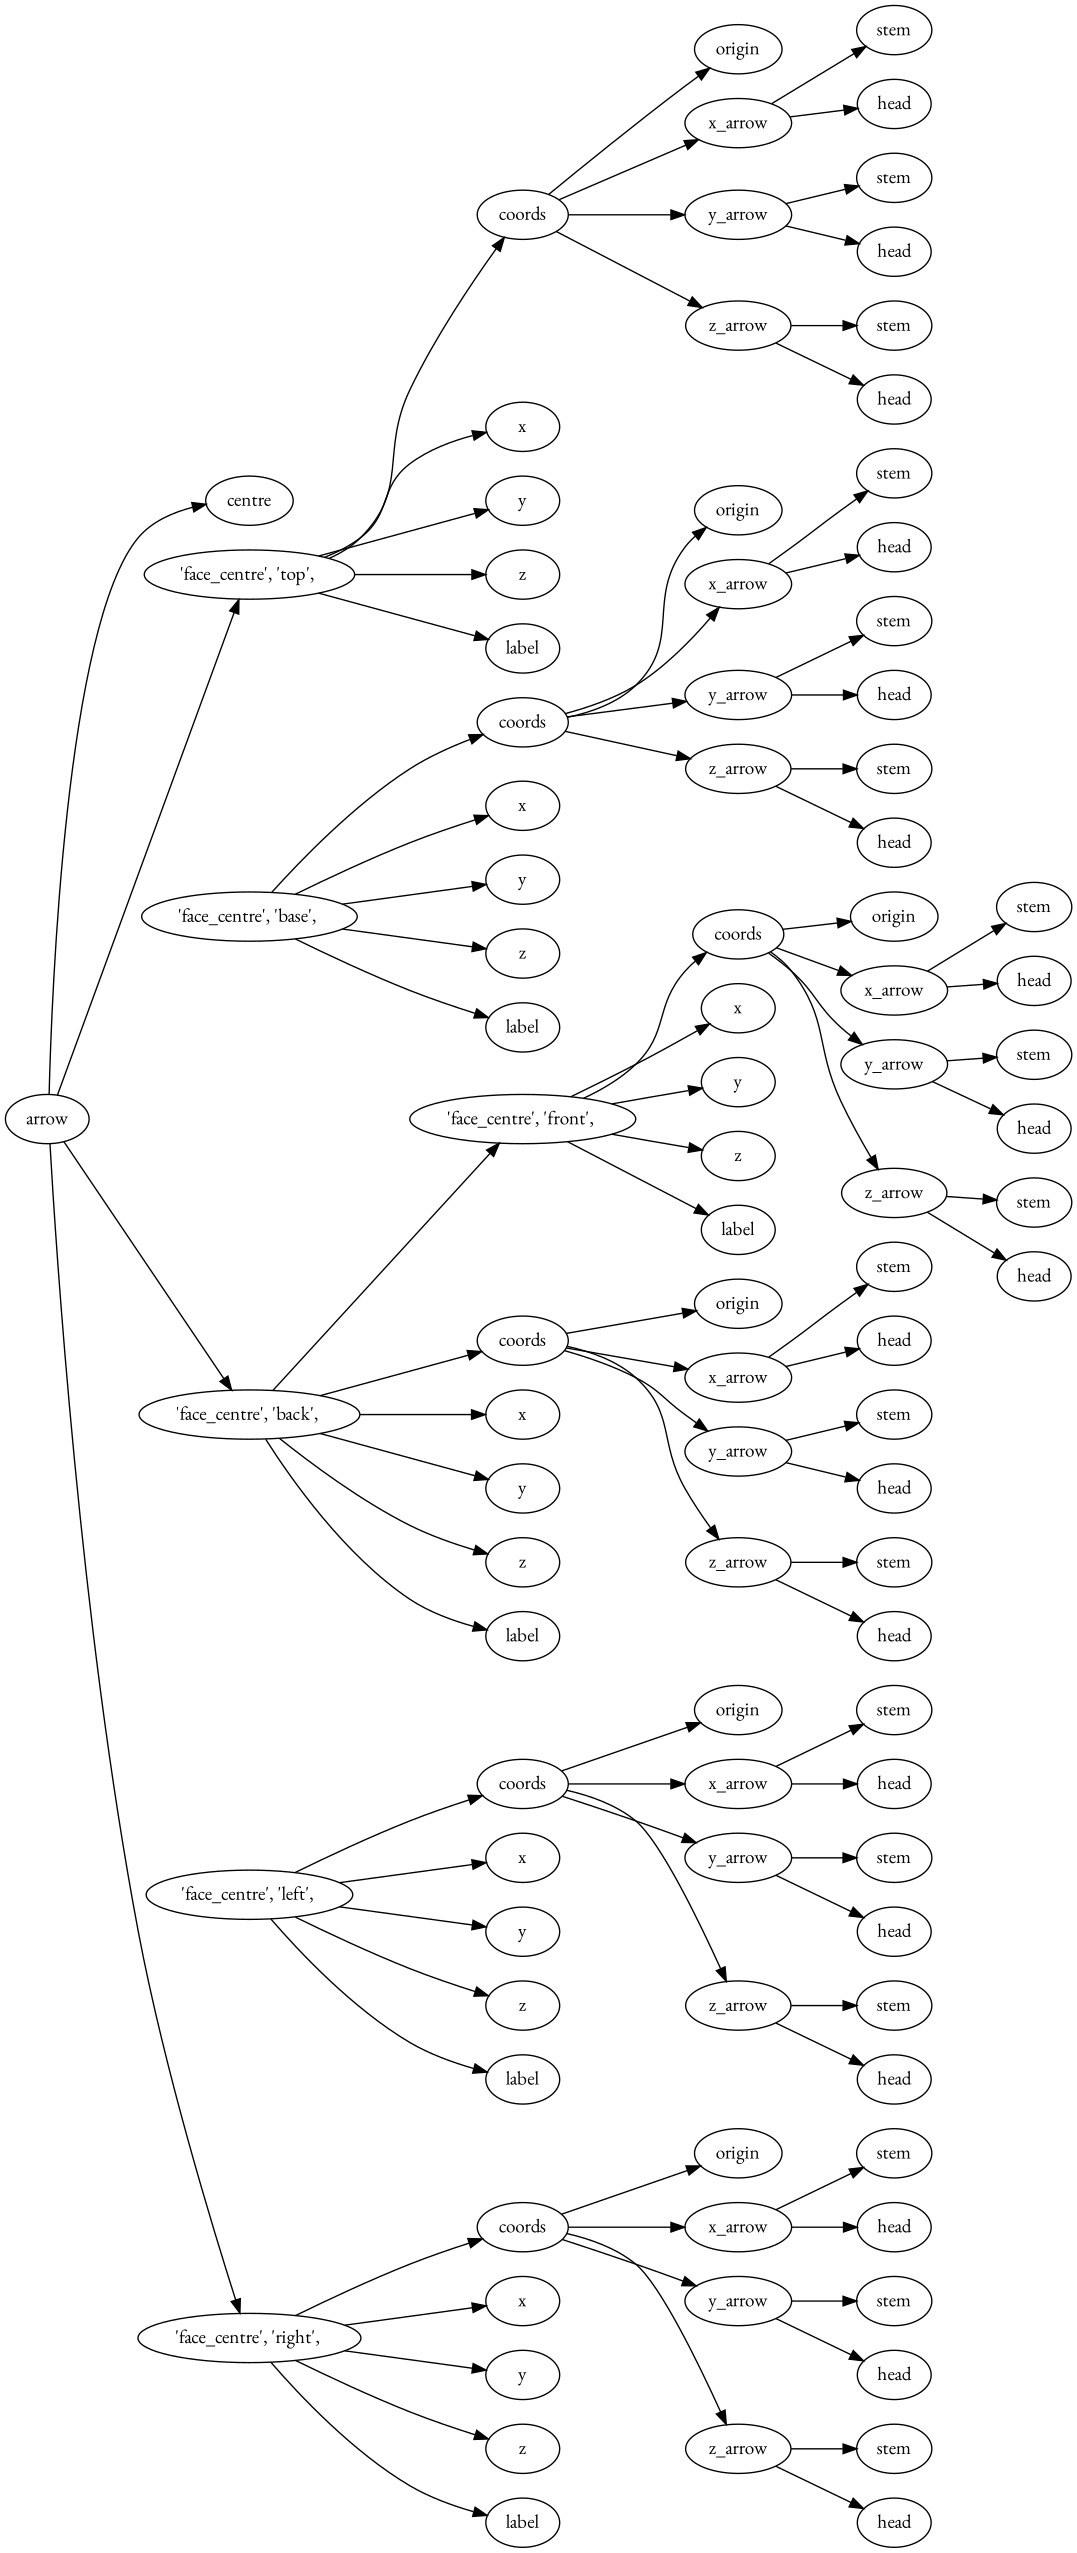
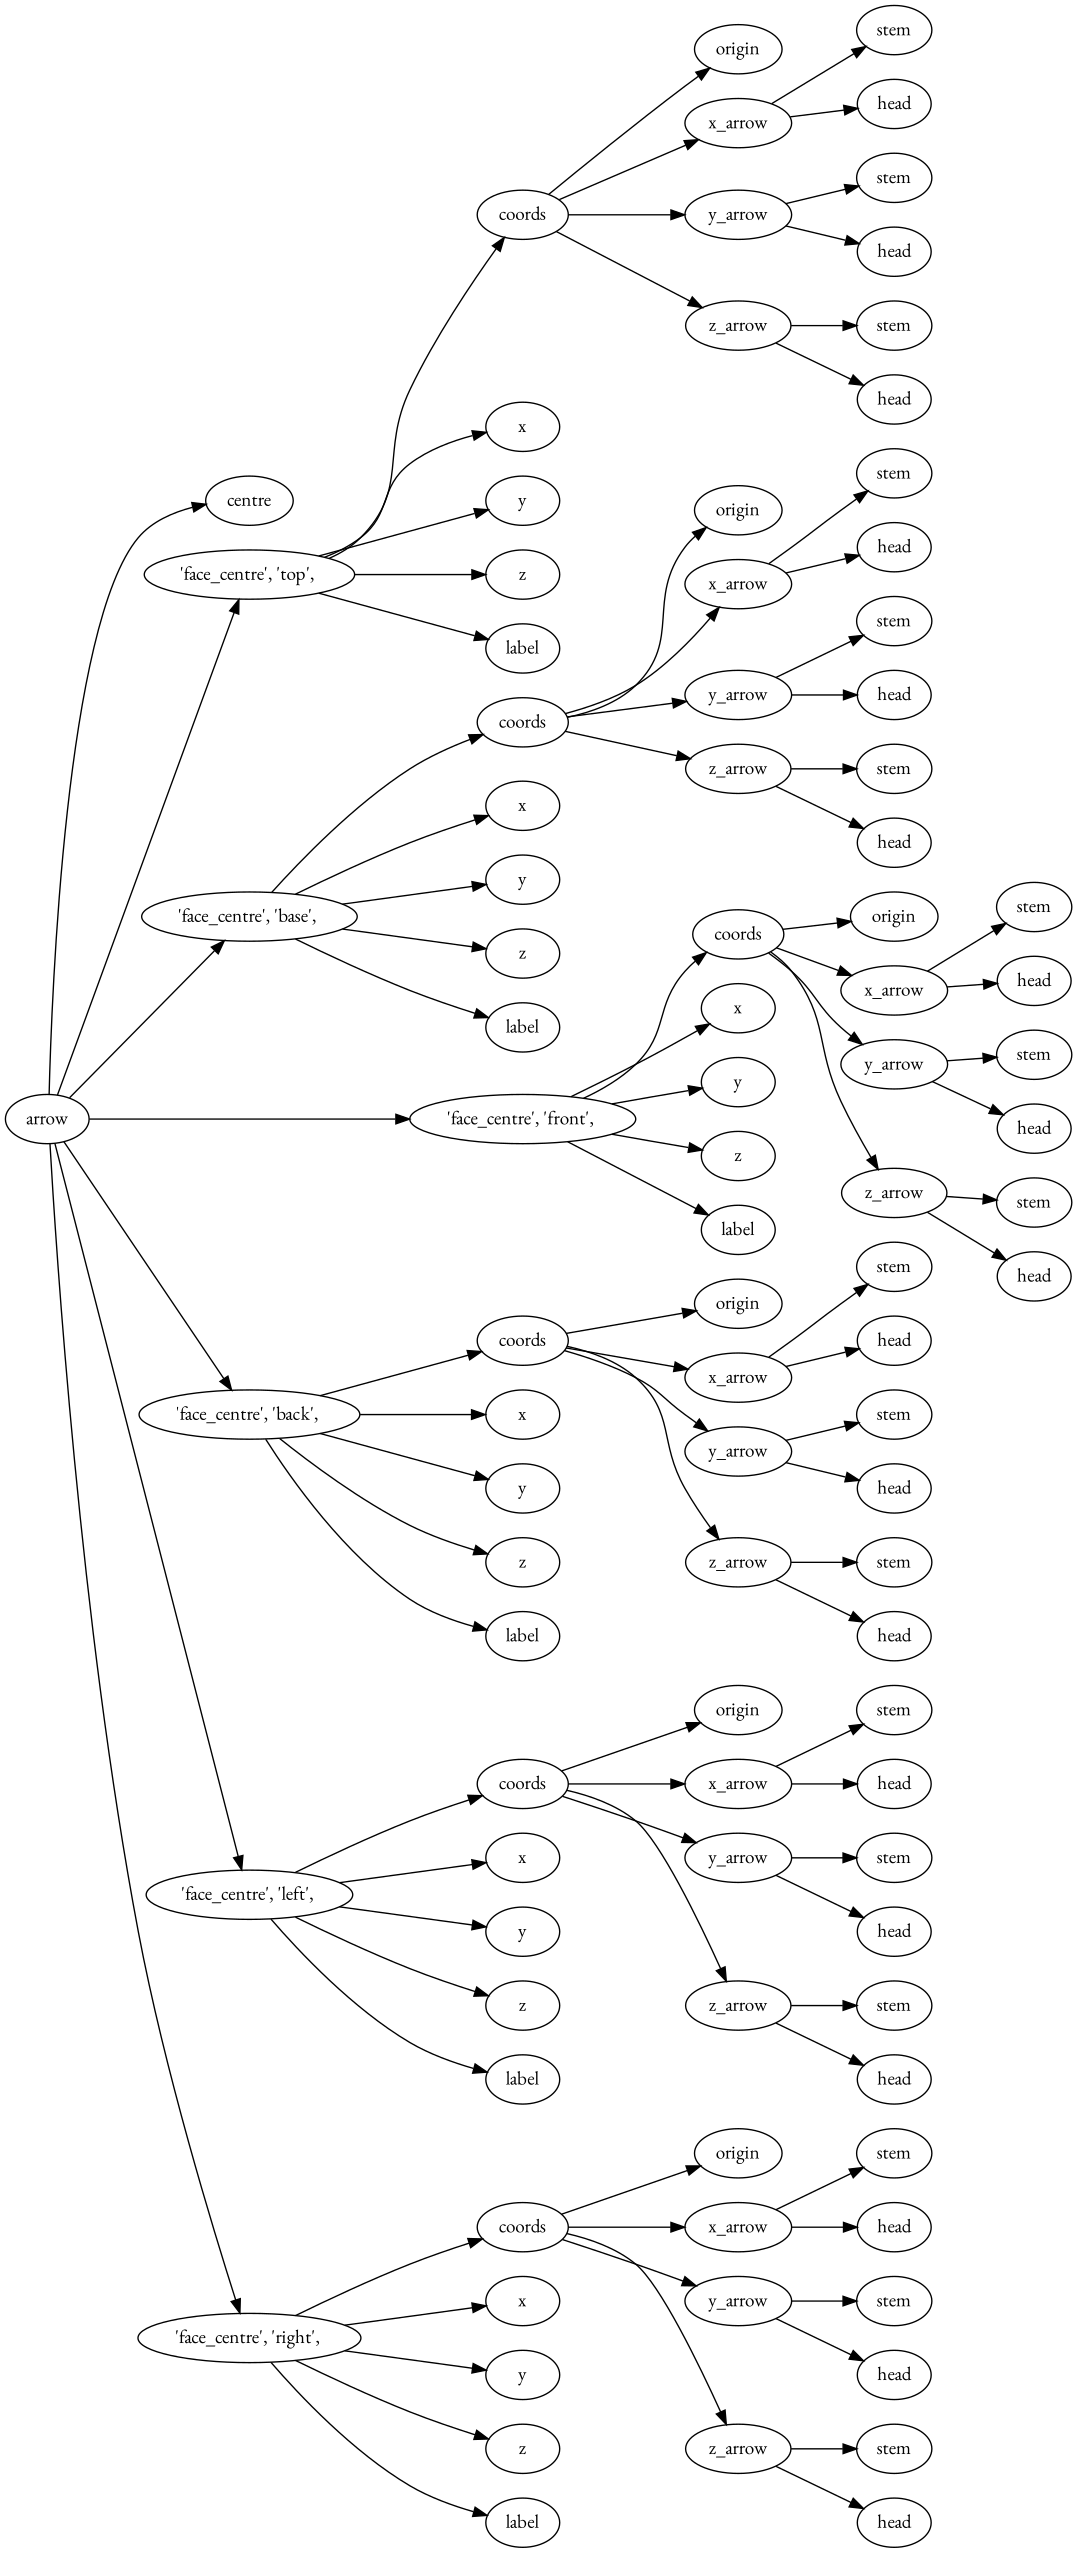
edge "arrow" -> "'face_centre', 'base',": added
edge "'face_centre', 'back'," -> "'face_centre', 'front',": now "arrow" -> "'face_centre', 'front',"
edge "arrow" -> "'face_centre', 'left',": added
